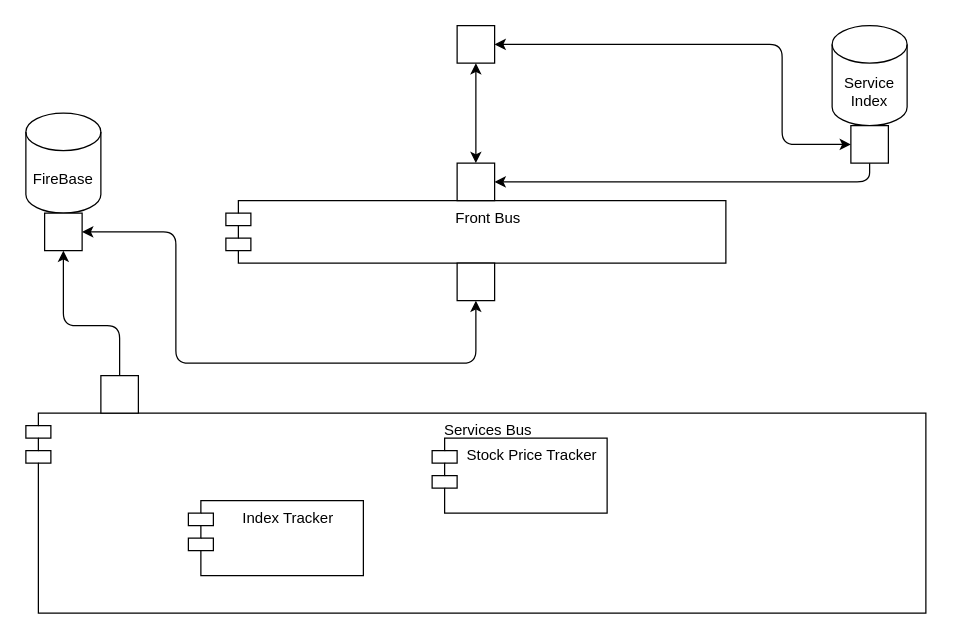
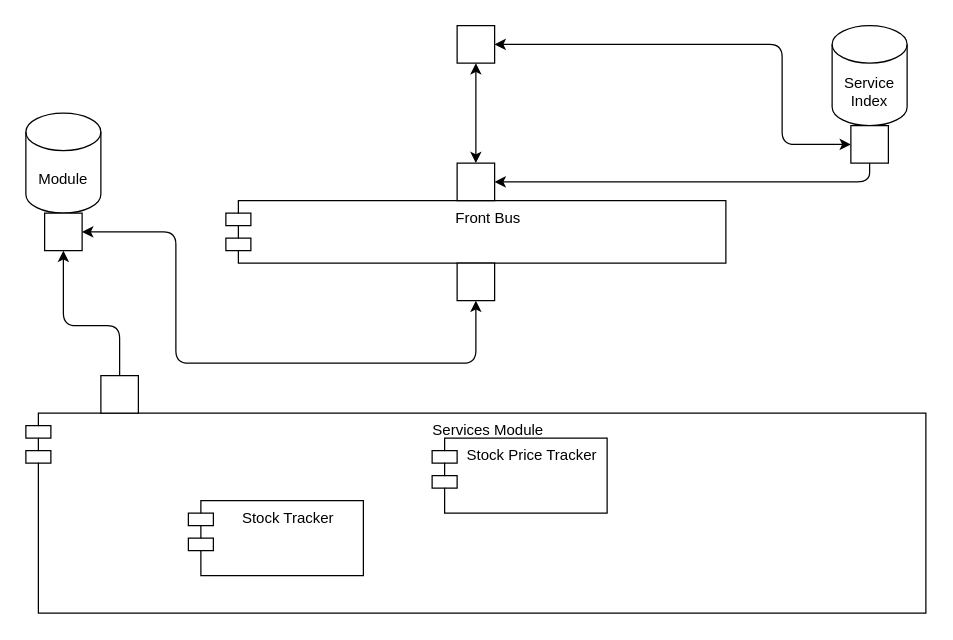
node "FireBase": label "FireBase" -> "Module"
node "Services Bus": label "Services Bus" -> "Services Module"
node "Index Tracker": label "Index Tracker" -> "Stock Tracker"
